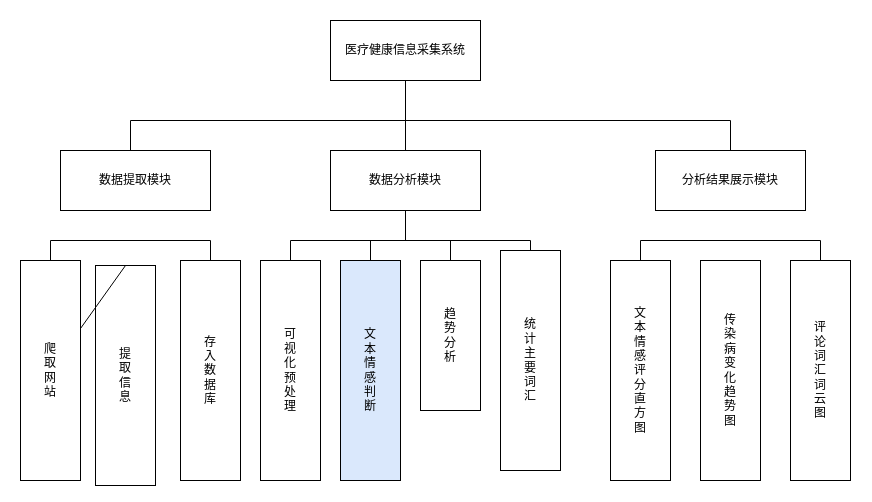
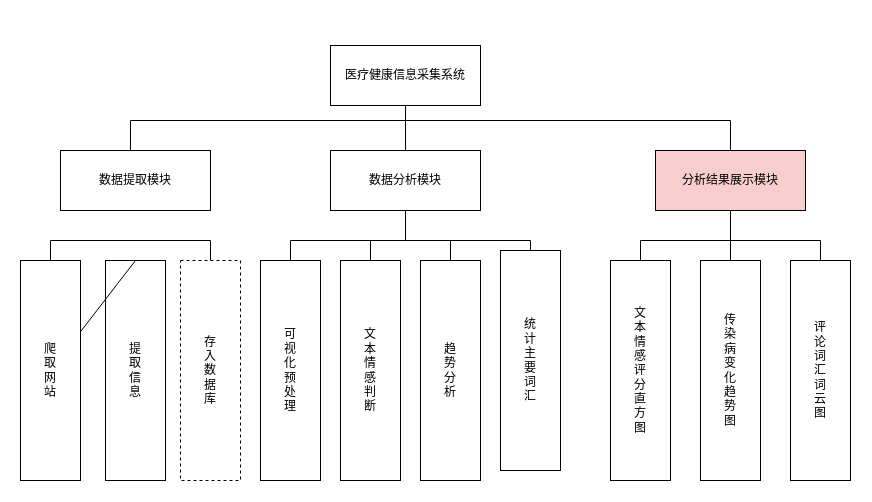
node "医疗健康信息采集系统": moved (406, 51) -> (406, 76)
node "分析结果展示模块": fillcolor #ffffff -> #f8cecc
edge "分析结果展示模块" -- "传 染 病 变 化 趋 势 图": added
node "趋 势 分 析": size 60x150 -> 60x220
node "存 入 数 据 库": style solid -> dashed
node "文 本 情 感 判 断": fillcolor #dae8fc -> #ffffff
node "提 取 信 息": moved (126, 376) -> (136, 371)
